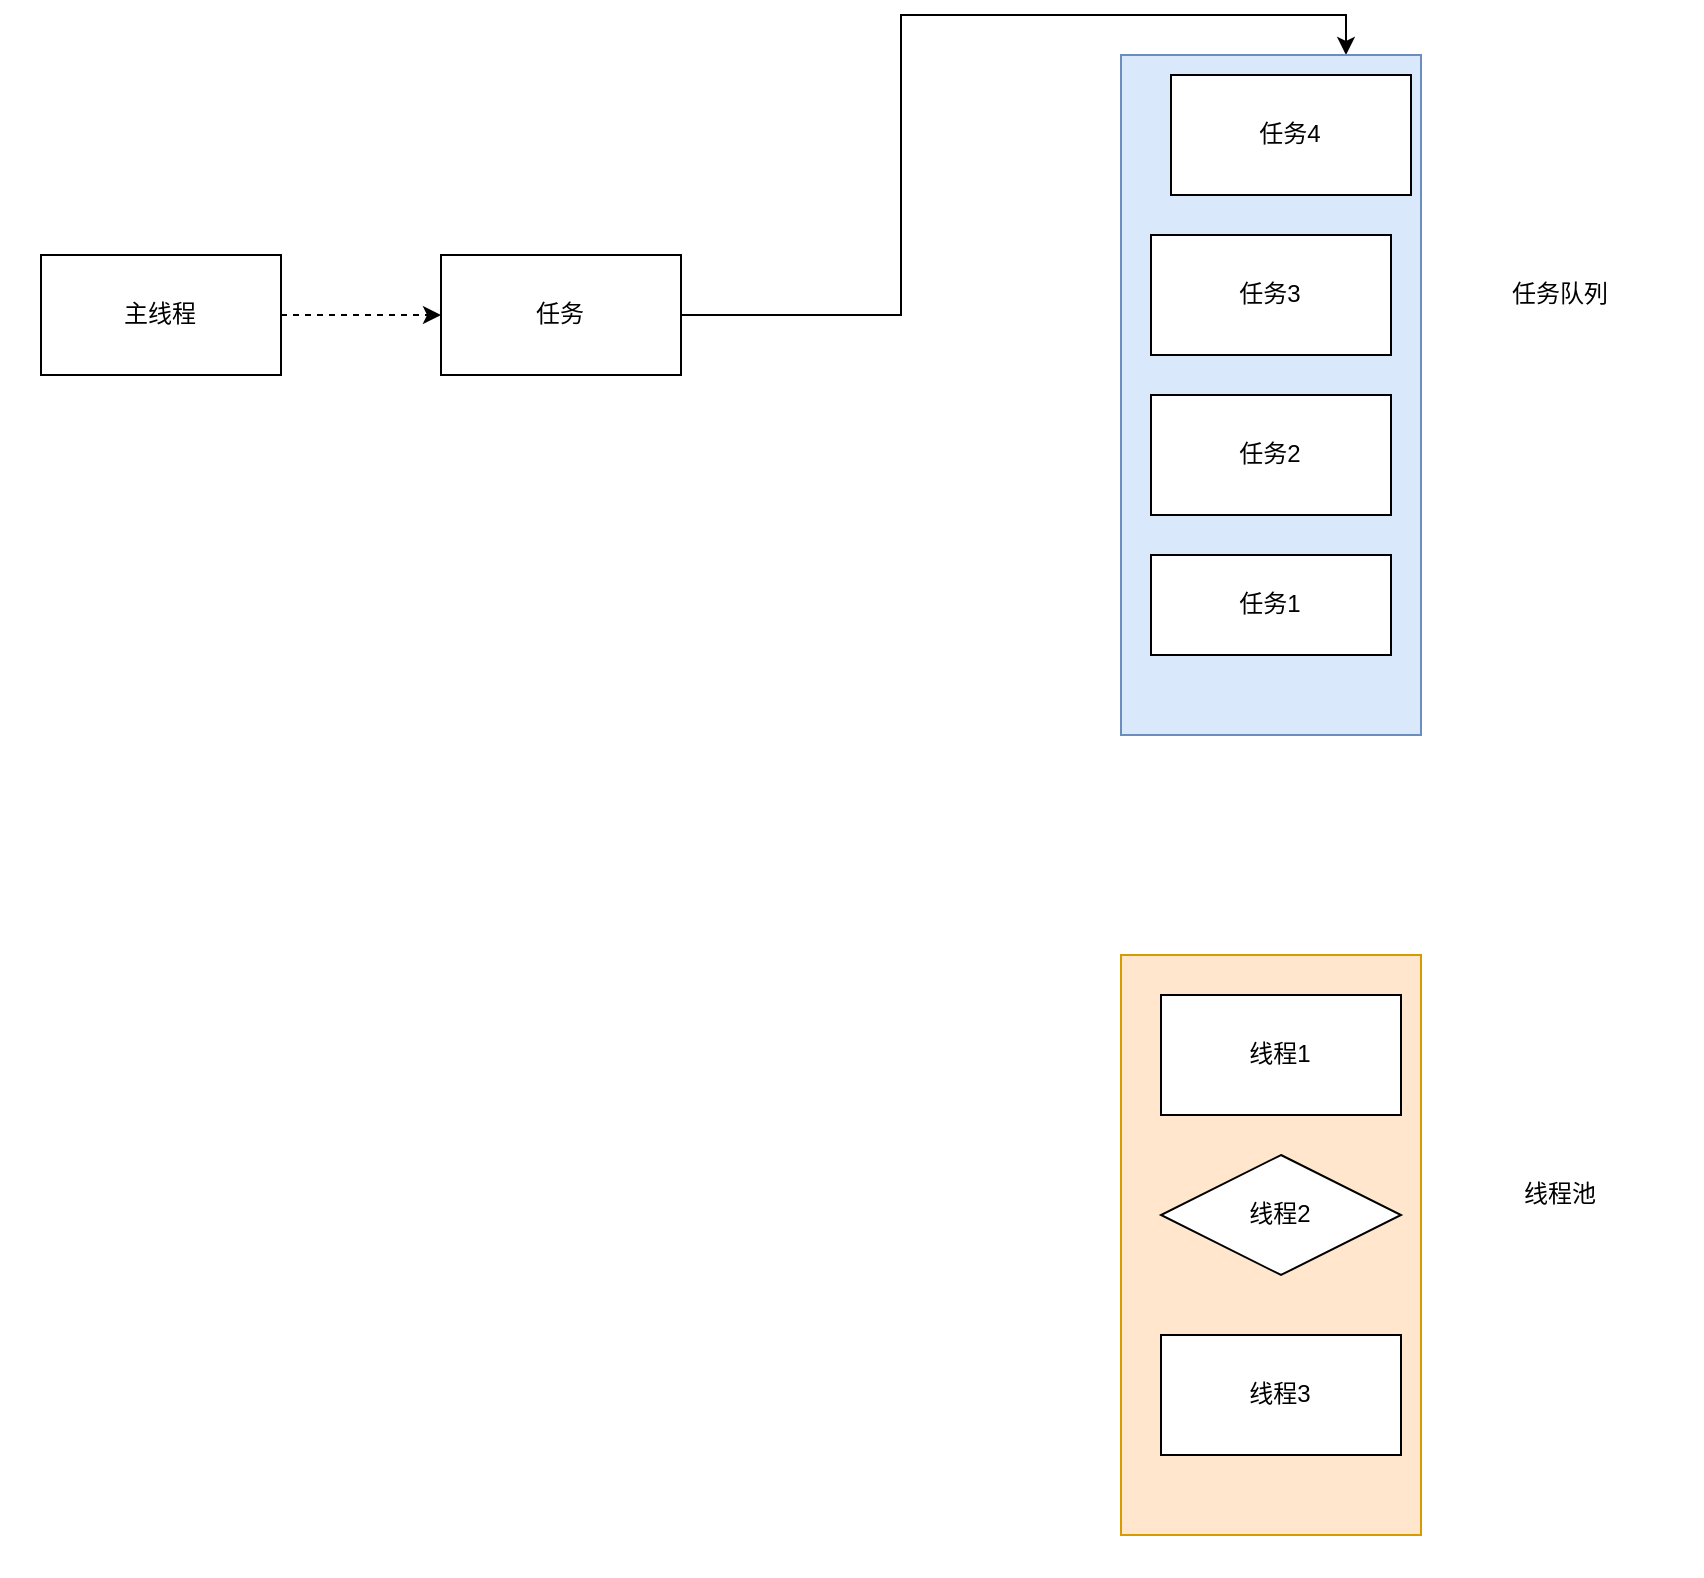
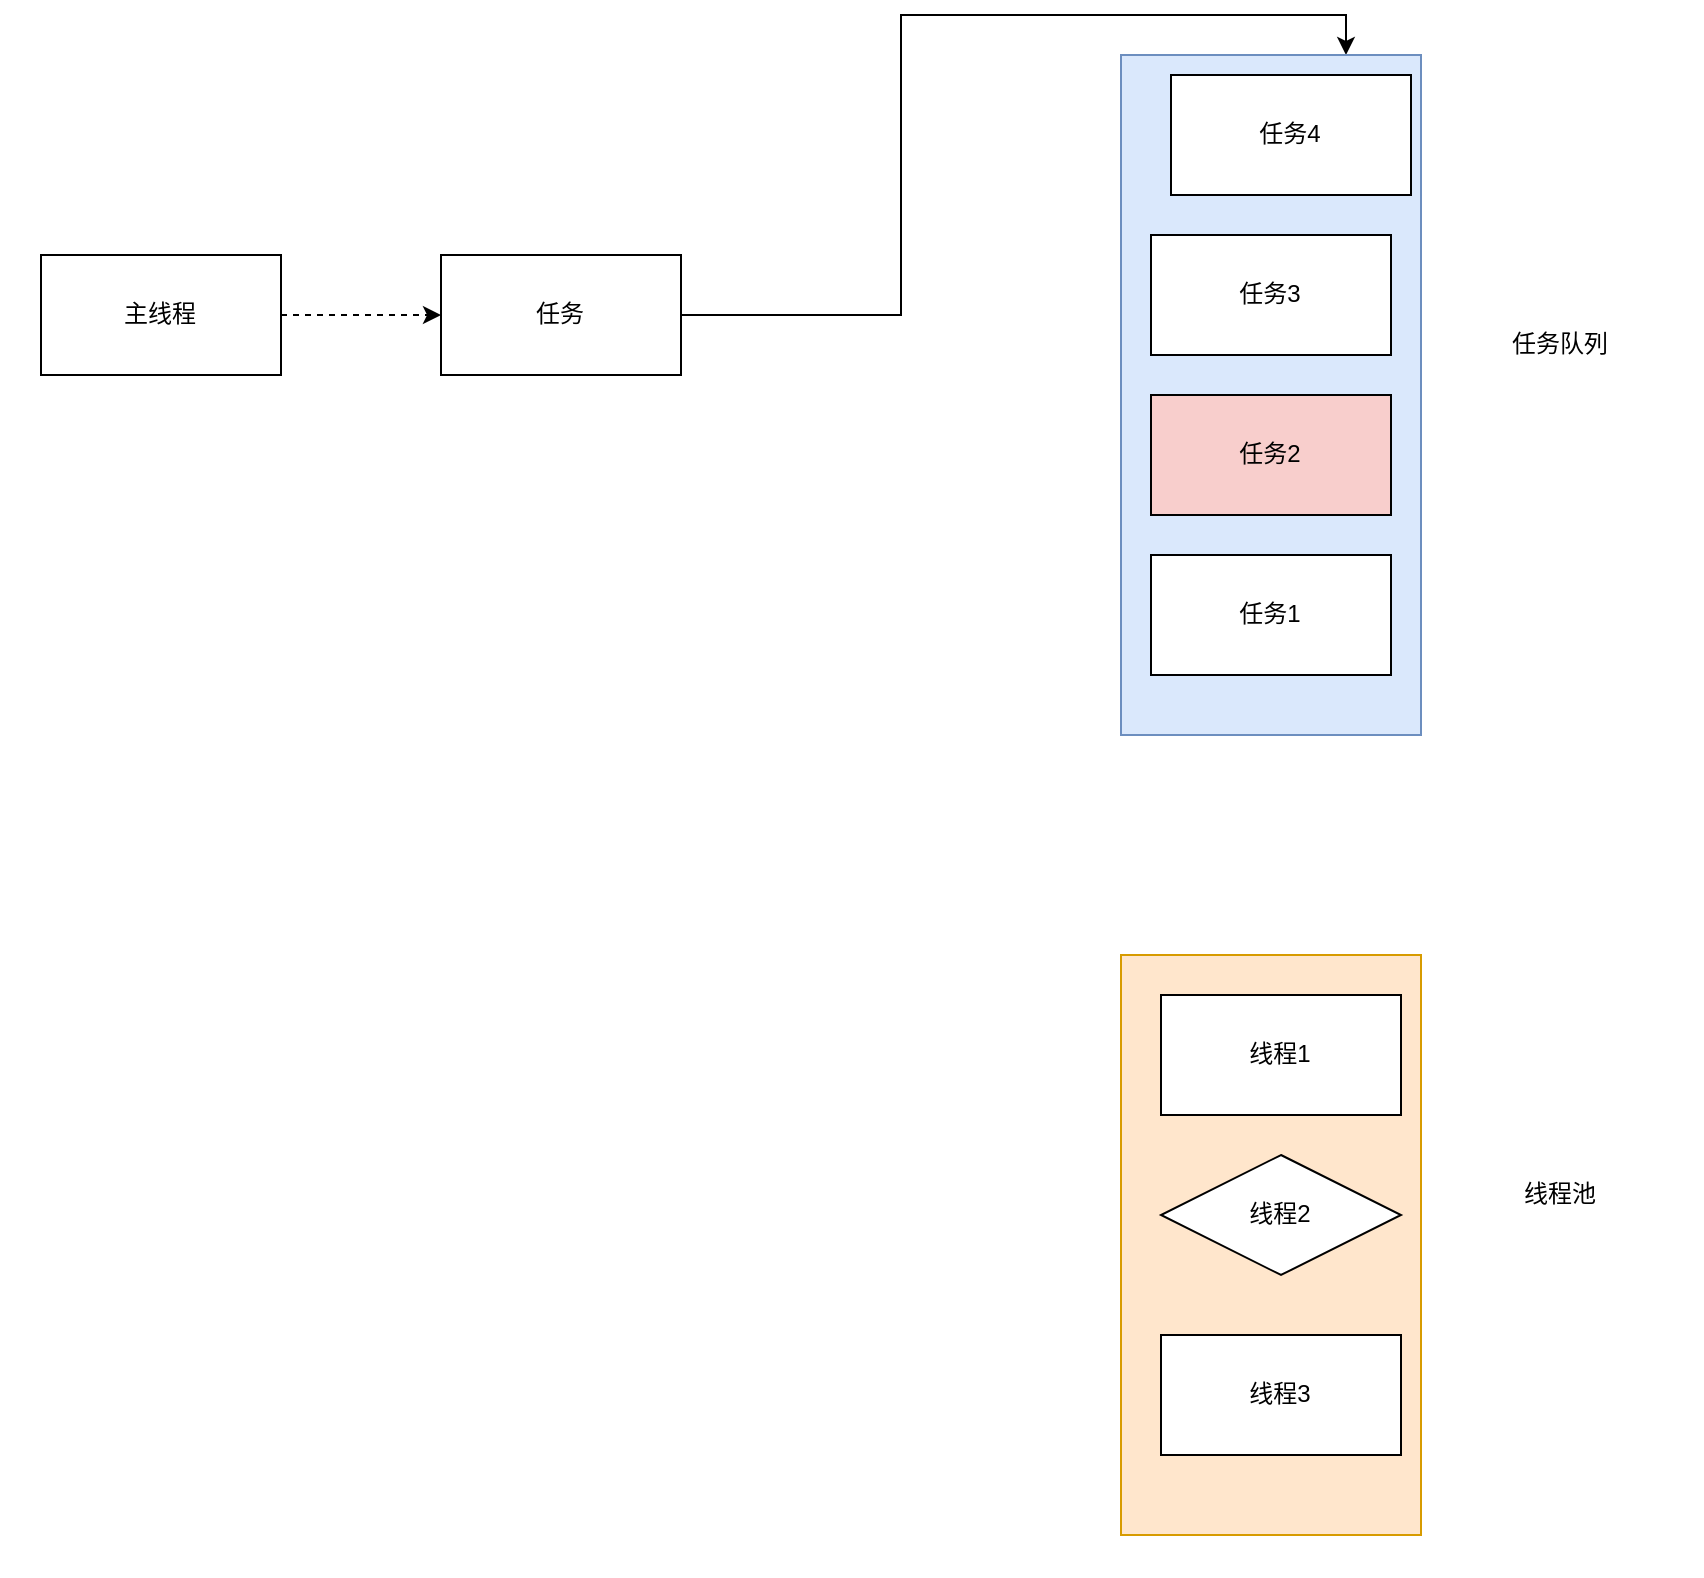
node "任务队列": moved (1561, 295) -> (1561, 345)
node "任务2": fillcolor #ffffff -> #f8cecc
node "任务1": size 240x100 -> 240x120
